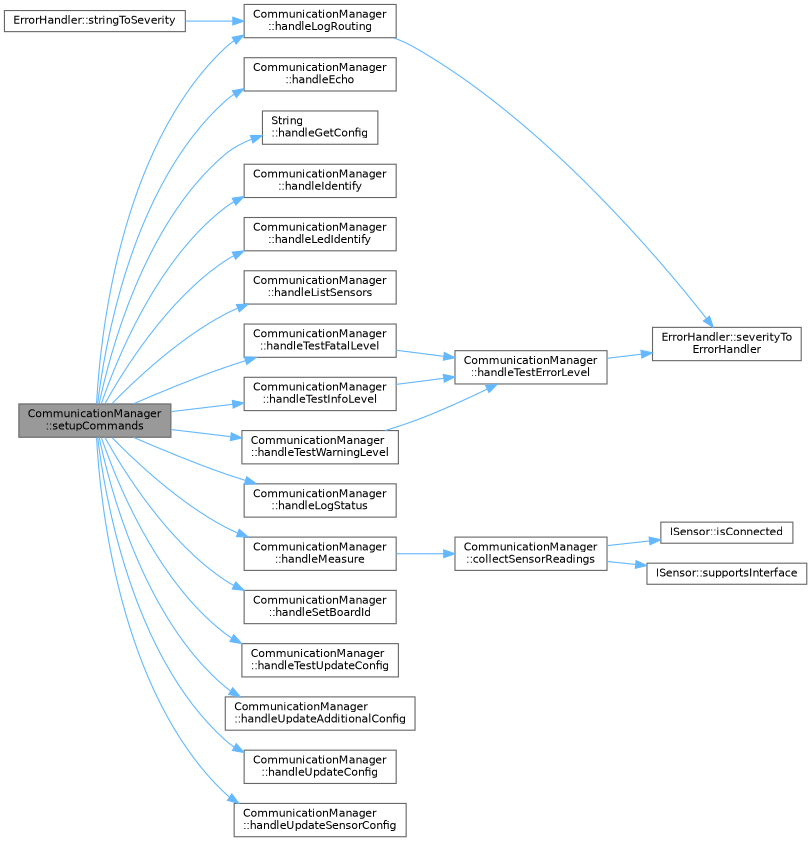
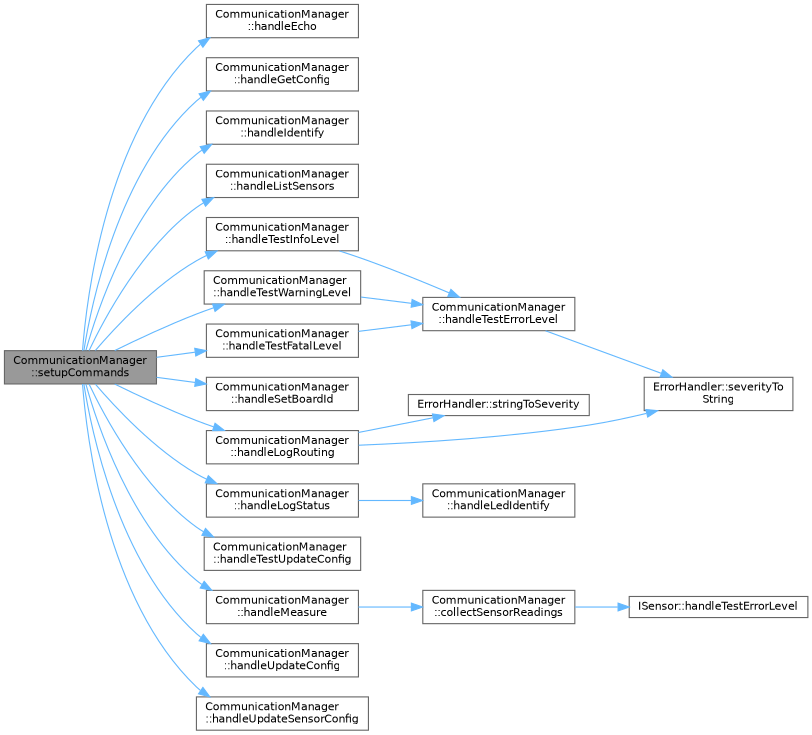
edge "ErrorHandler::stringToSeverity" -> "CommunicationManager ::handleLogRouting": reversed
node "String ::handleGetConfig": label "String ::handleGetConfig" -> "CommunicationManager ::handleGetConfig"
edge "CommunicationManager ::setupCommands" -> "CommunicationManager ::handleLedIdentify": now "CommunicationManager ::handleLogStatus" -> "CommunicationManager ::handleLedIdentify"
node "ErrorHandler::severityTo ErrorHandler": label "ErrorHandler::severityTo ErrorHandler" -> "ErrorHandler::severityTo String"
node "ISensor::isConnected": removed
node "ISensor::supportsInterface": label "ISensor::supportsInterface" -> "ISensor::handleTestErrorLevel"
node "CommunicationManager ::handleUpdateAdditionalConfig": removed
